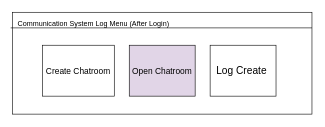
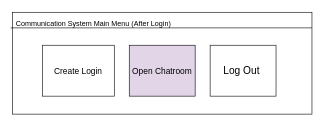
node "Communication System Log Menu (After Login)": label "Communication System Log Menu (After Login)" -> "Communication System Main Menu (After Login)"
node "Create Chatroom": label "Create Chatroom" -> "Create Login"
node "Log Create": label "Log Create" -> "Log Out"
